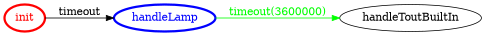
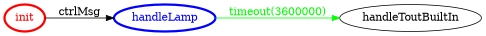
edge "init" -> "handleLamp": label "timeout" -> "ctrlMsg"
